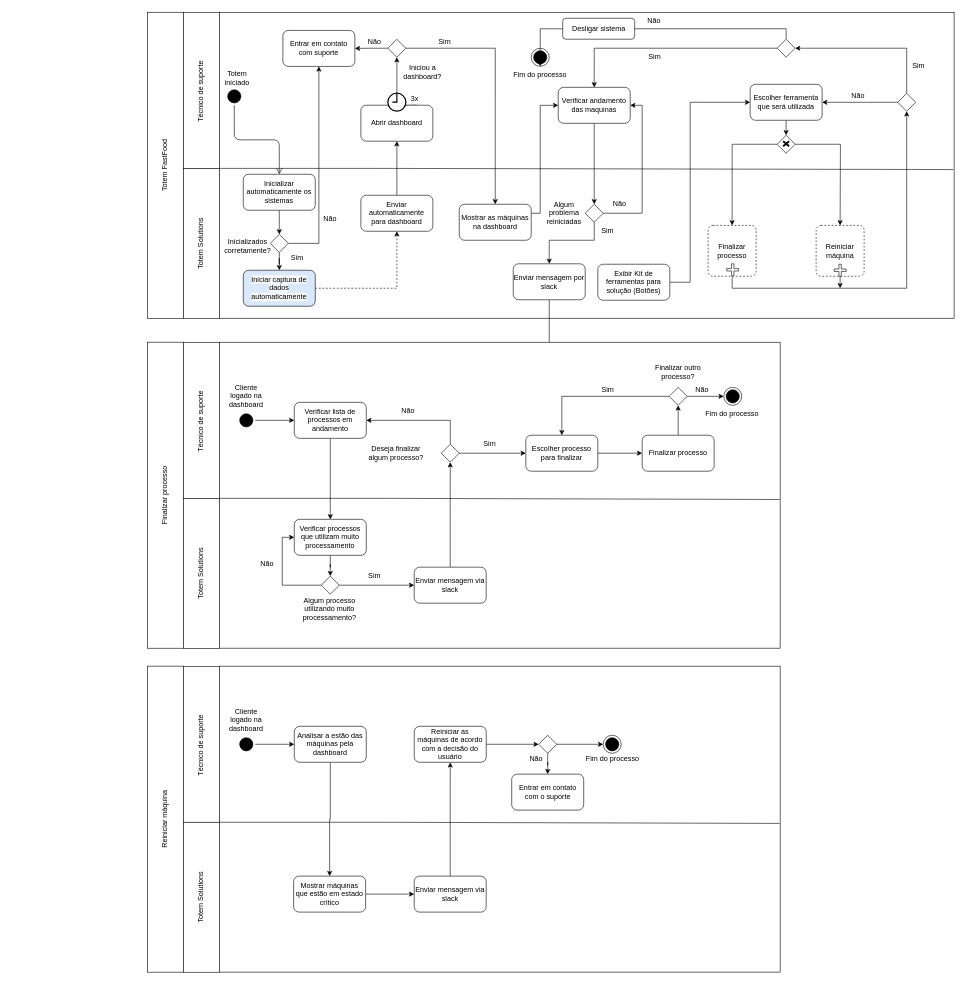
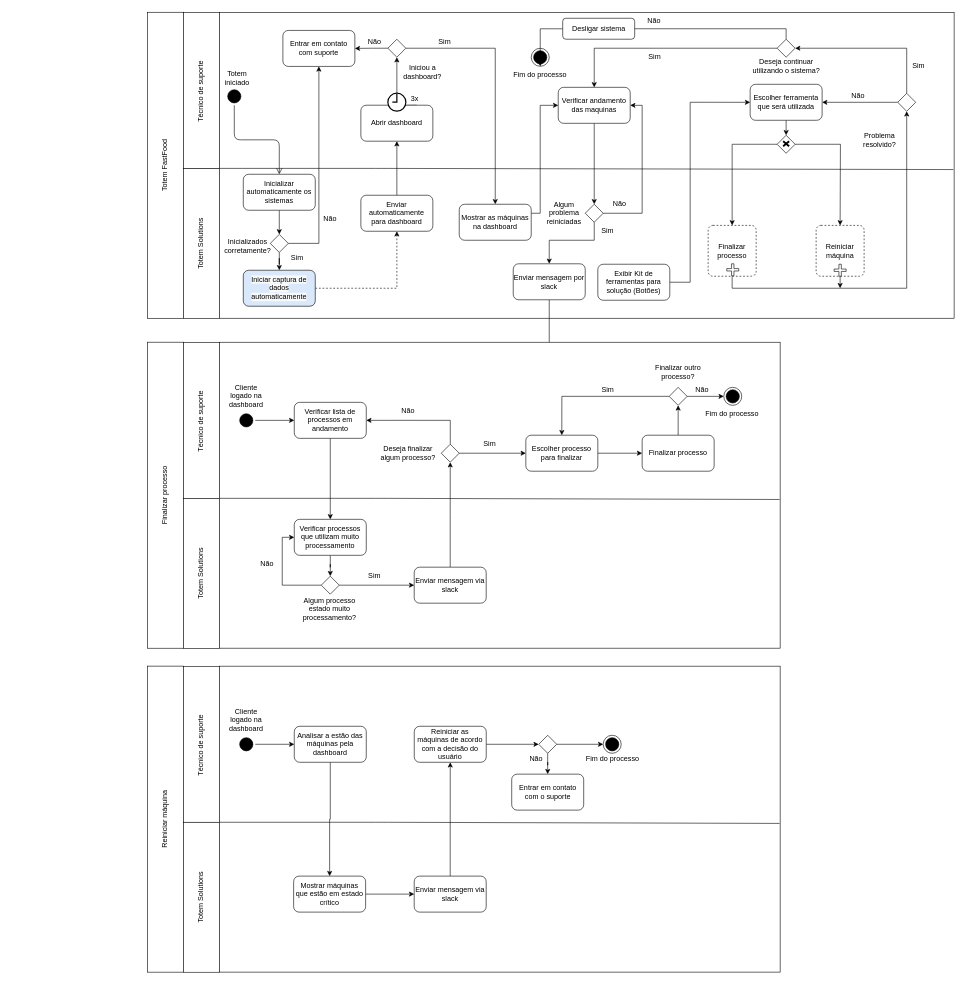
node "Deseja continuar utilizando o sistema?": added
node "Problema resolvido?": added
node "Deseja finalizar algum processo?": moved (396, 453) -> (408, 453)
node "Algum processo utilizando muito processamento?": label "Algum processo utilizando muito processamento?" -> "Algum processo estado muito processamento?"
